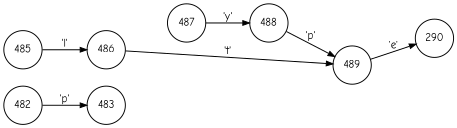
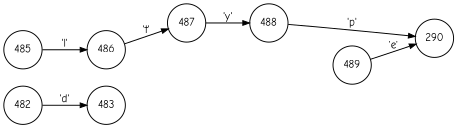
edge "488" -> "489": now "488" -> "290"
edge "486" -> "489": now "486" -> "487"
edge "482" -> "483": label "'p'" -> "'d'"
